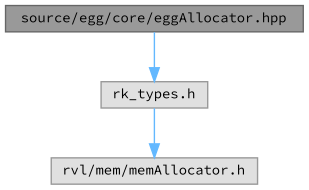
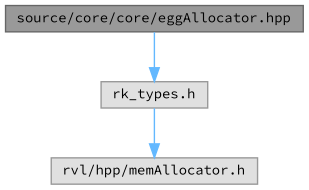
node "source/egg/core/eggAllocator.hpp": label "source/egg/core/eggAllocator.hpp" -> "source/core/core/eggAllocator.hpp"
node "rvl/mem/memAllocator.h": label "rvl/mem/memAllocator.h" -> "rvl/hpp/memAllocator.h"
